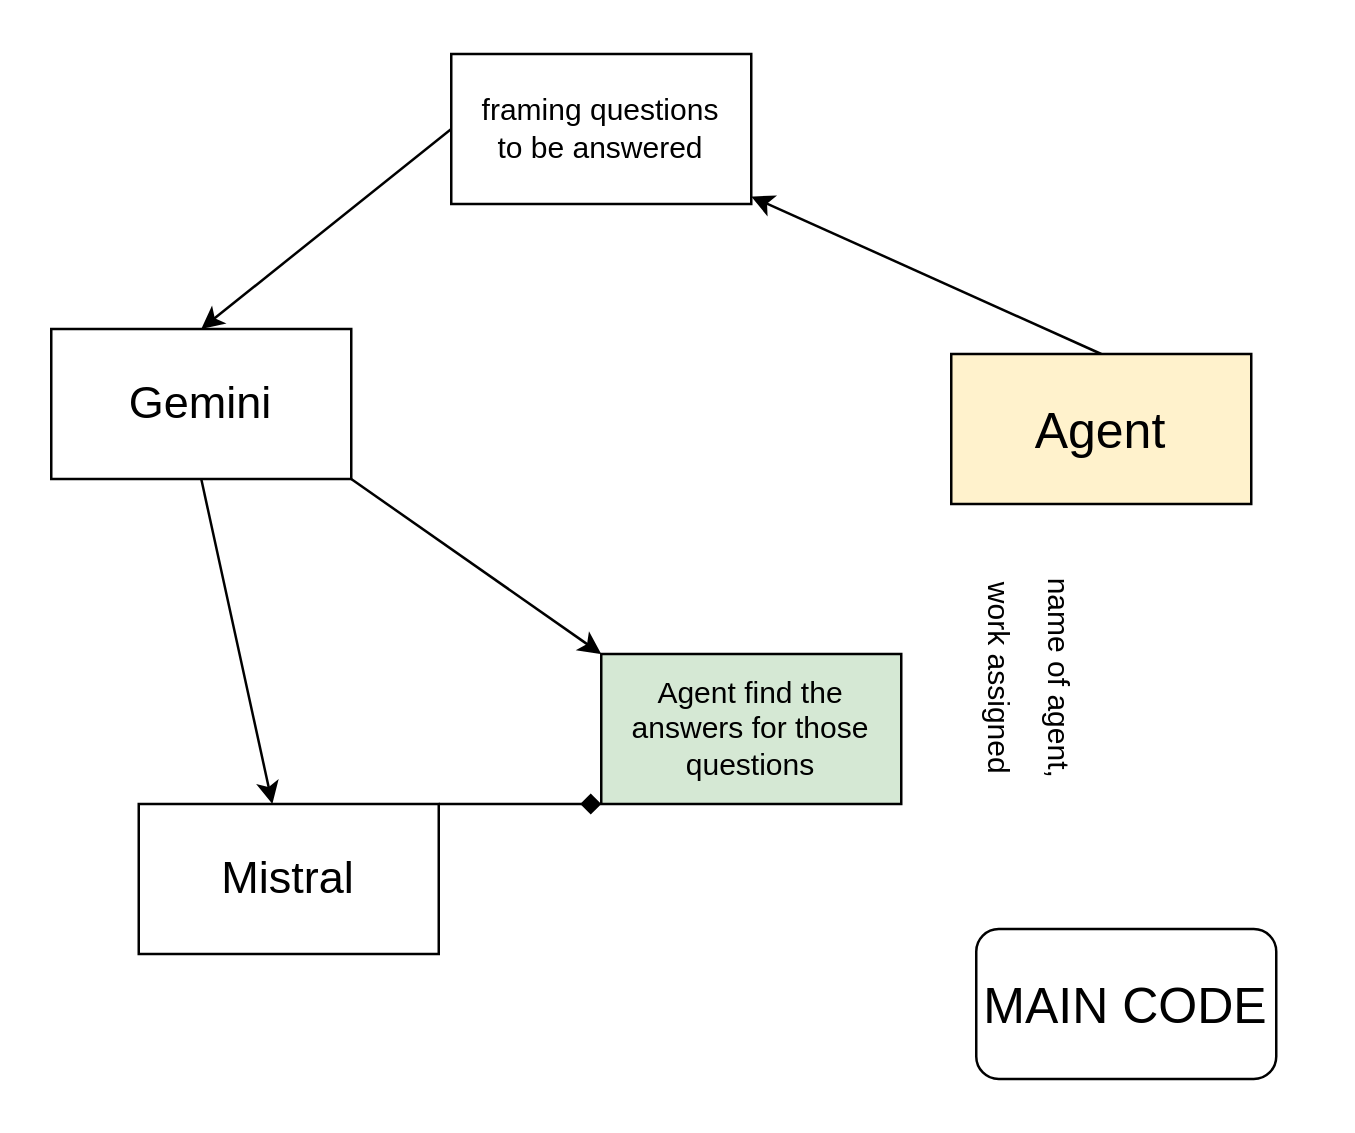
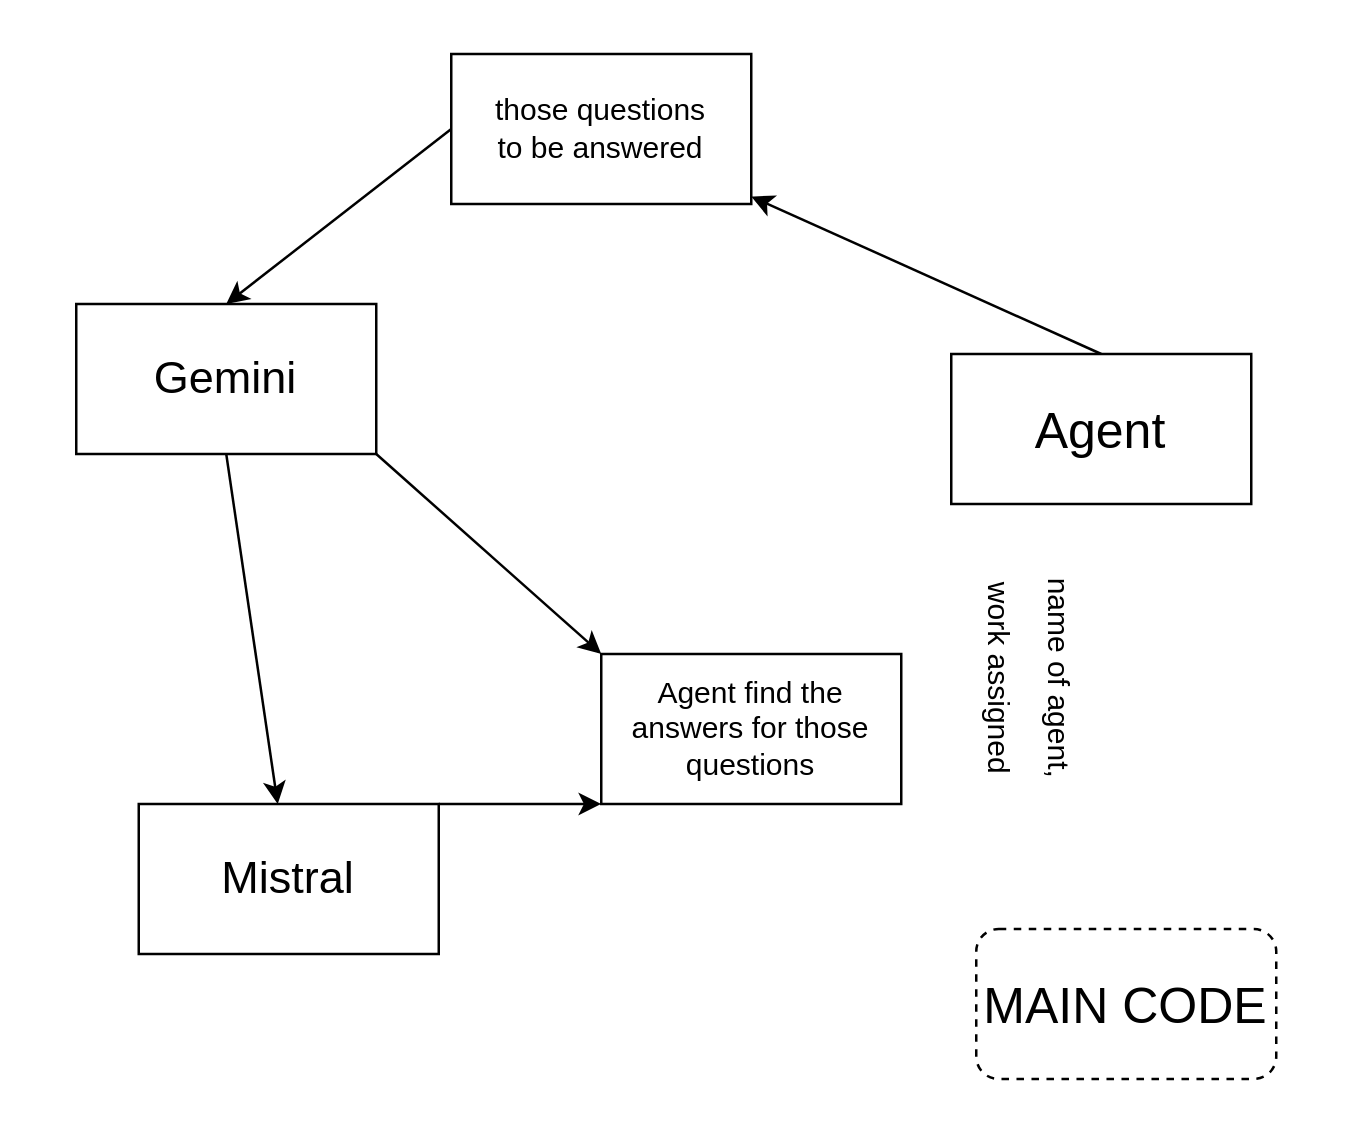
node "framing questions to be answered": label "framing questions to be answered" -> "those questions to be answered"
node "Gemini": moved (201, 404) -> (226, 379)
node "Agent": fillcolor #fff2cc -> #ffffff
node "Agent find the answers for those questions": fillcolor #d5e8d4 -> #ffffff
edge "Mistral" -> "Agent find the answers for those questions": arrowhead diamond -> classic
node "MAIN CODE": style solid -> dashed
